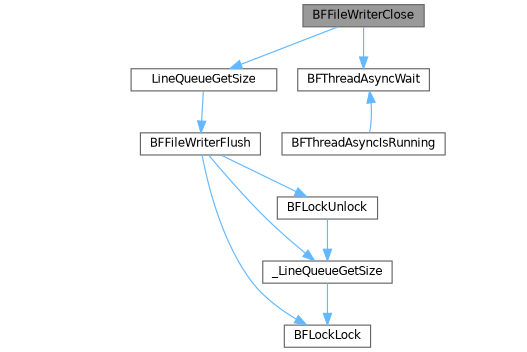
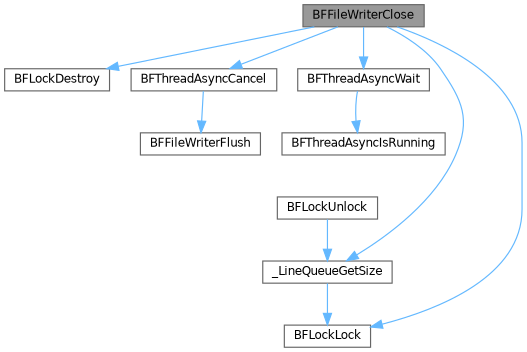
node "BFLockDestroy": added
node "LineQueueGetSize": label "LineQueueGetSize" -> "BFThreadAsyncCancel"
edge "BFThreadAsyncIsRunning" -> "BFThreadAsyncWait": reversed
edge "BFFileWriterFlush" -> "BFLockUnlock": removed
edge "BFFileWriterFlush" -> "_LineQueueGetSize": now "BFFileWriterClose" -> "_LineQueueGetSize"
edge "BFFileWriterFlush" -> "BFLockLock": now "BFFileWriterClose" -> "BFLockLock"
